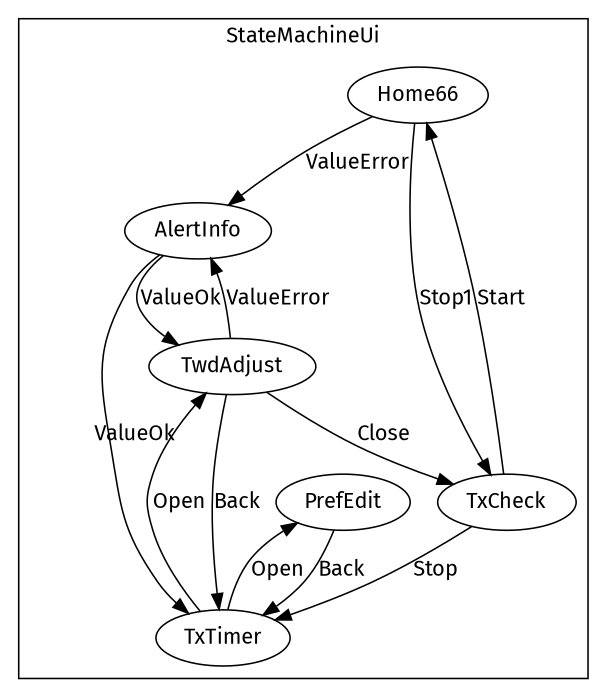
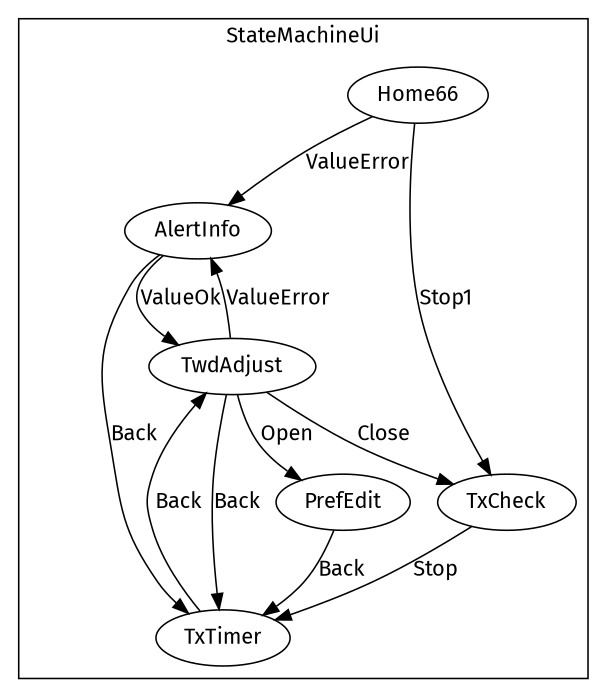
edge "TxCheck" -> "Home66": removed, label "Start"
edge "AlertInfo" -> "TxTimer": label "ValueOk" -> "Back"
edge "TxTimer" -> "TwdAdjust": label "Open" -> "Back"
edge "TxTimer" -> "PrefEdit": now "TwdAdjust" -> "PrefEdit"
